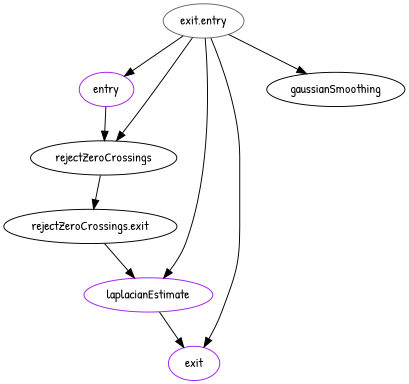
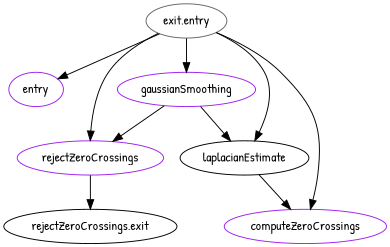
node "gaussianSmoothing": color black -> purple
edge "entry" -> "rejectZeroCrossings": now "gaussianSmoothing" -> "rejectZeroCrossings"
node "rejectZeroCrossings": color black -> purple
edge "rejectZeroCrossings.exit" -> "laplacianEstimate": now "gaussianSmoothing" -> "laplacianEstimate"
node "laplacianEstimate": color purple -> black
node "exit": label "exit" -> "computeZeroCrossings"
